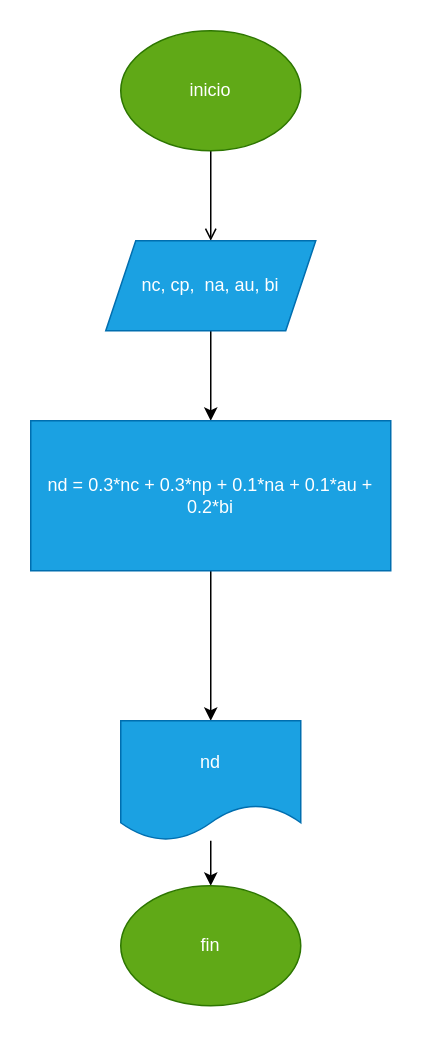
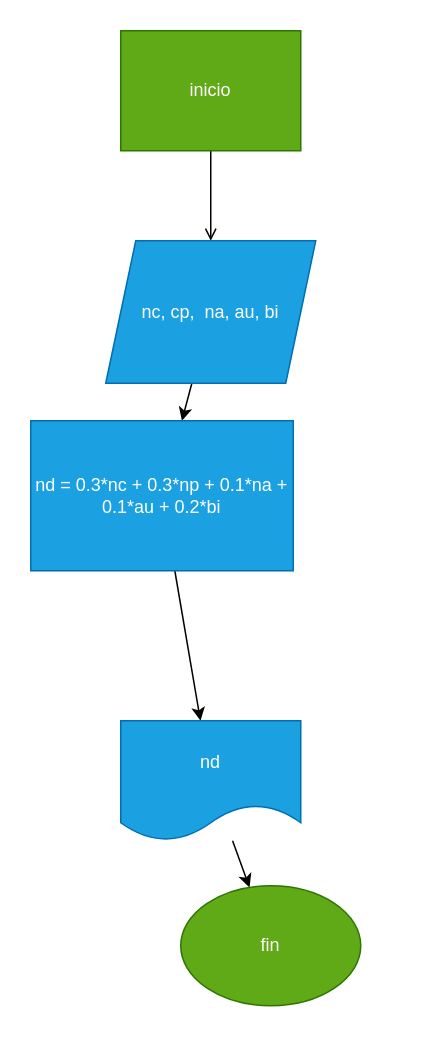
node "inicio": shape ellipse -> rectangle
node "nc, cp, na, au, bi": size 210x90 -> 210x143
node "nd = 0.3*nc + 0.3*np + 0.1*na + 0.1*au + 0.2*bi": size 360x150 -> 263x150
node "fin": moved (211, 946) -> (271, 946)
